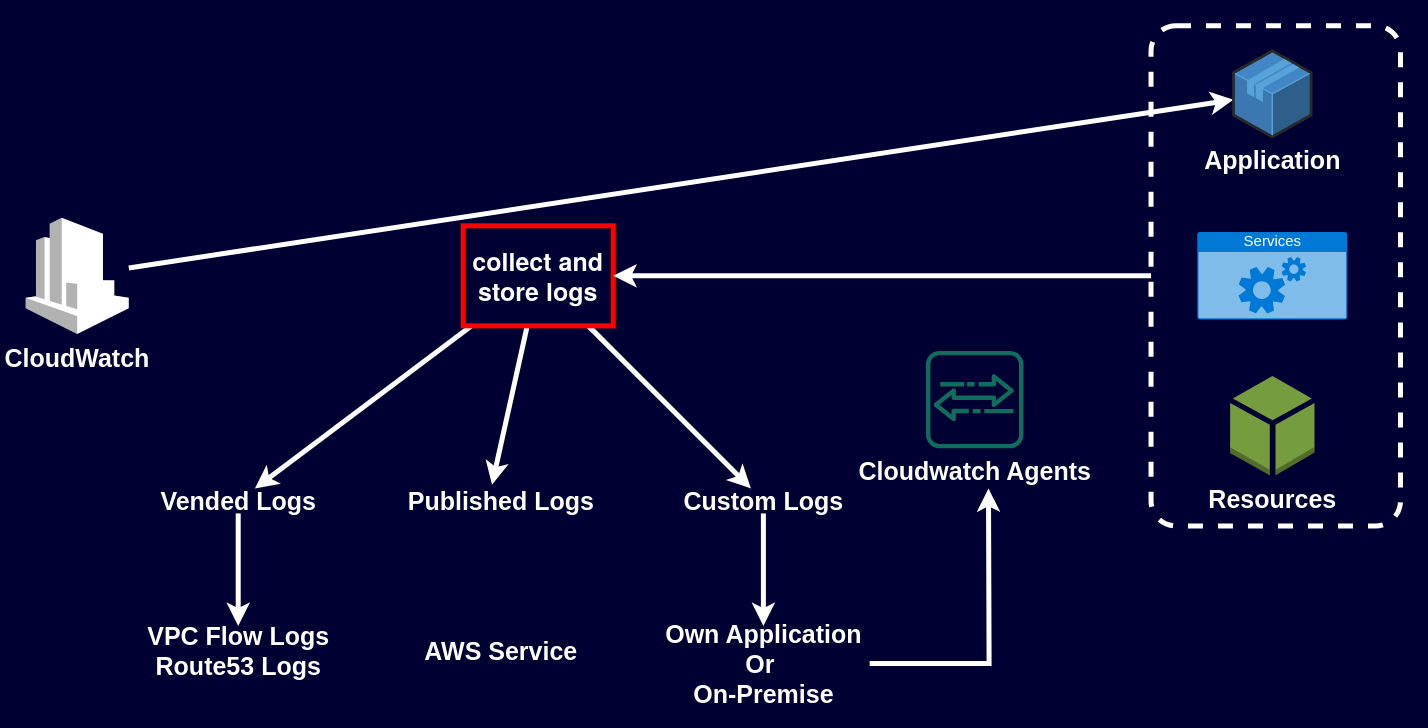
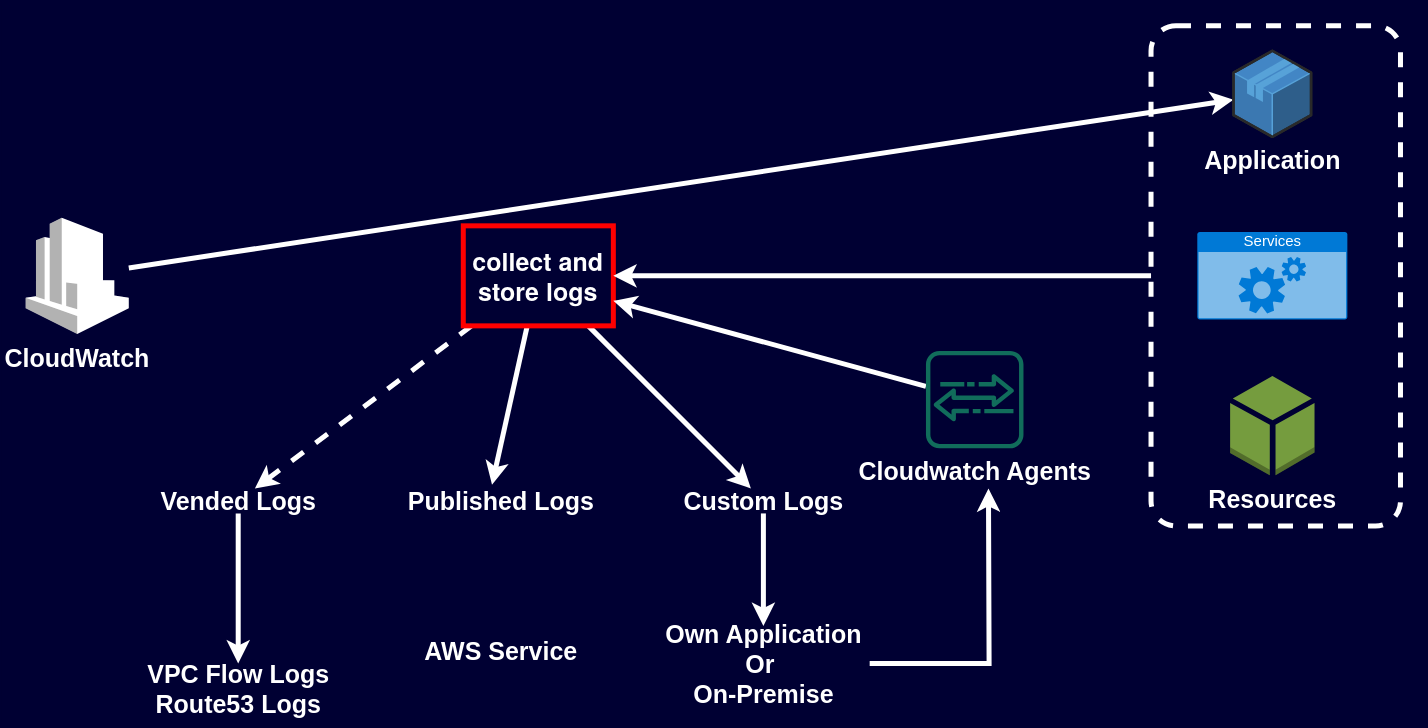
edge "collect and store logs" -> "Vended Logs": style solid -> dashed
edge "Cloudwatch Agents" -> "collect and store logs": added
node "VPC Flow Logs Route53 Logs": moved (238, 651) -> (238, 688)
